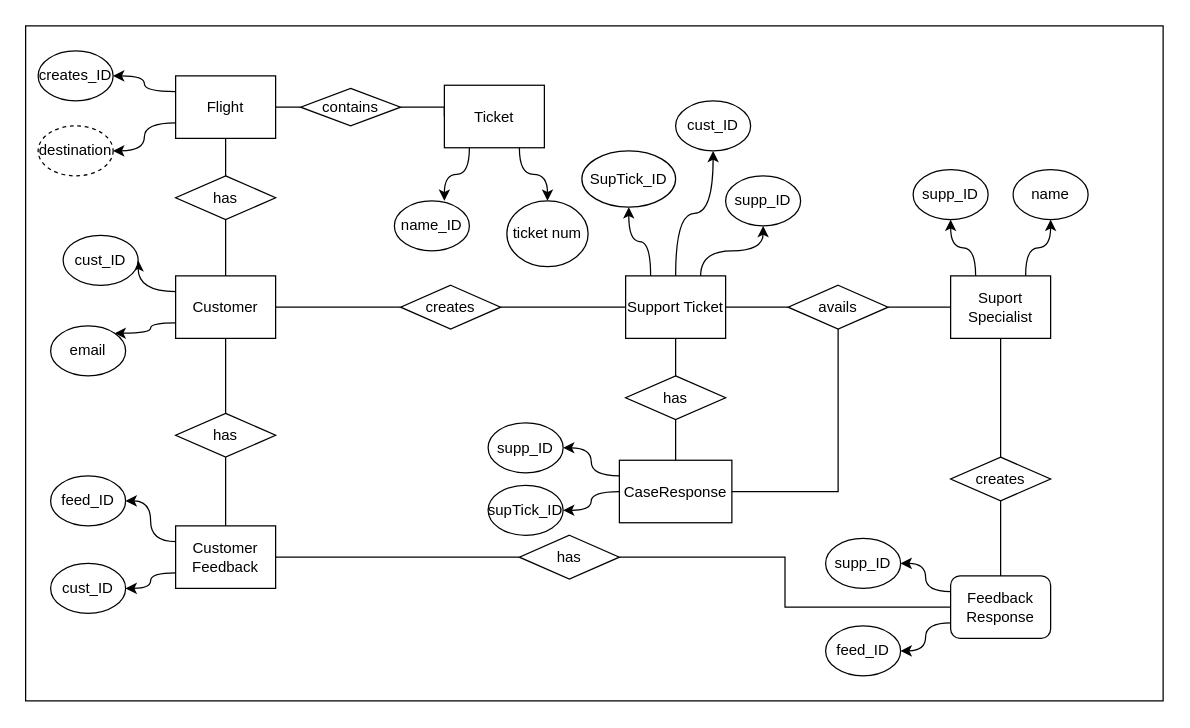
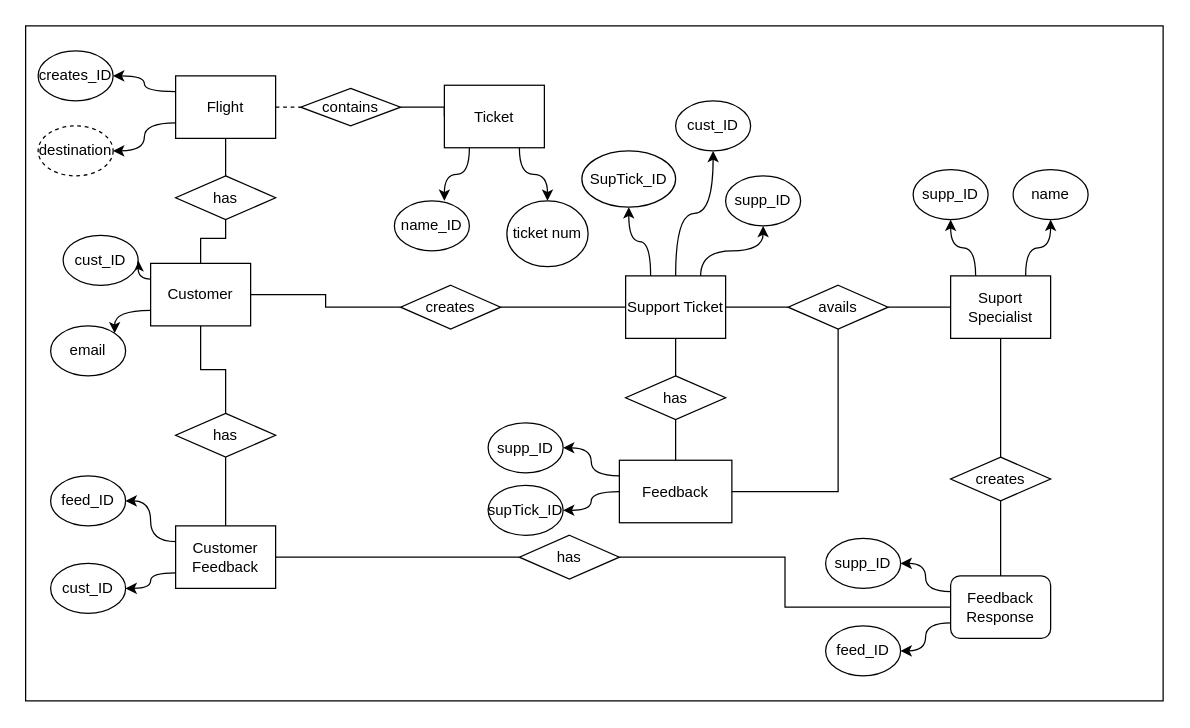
edge "Flight" -- "contains": style solid -> dashed
node "Customer": moved (226, 307) -> (201, 294)
node "CaseResponse": label "CaseResponse" -> "Feedback"
